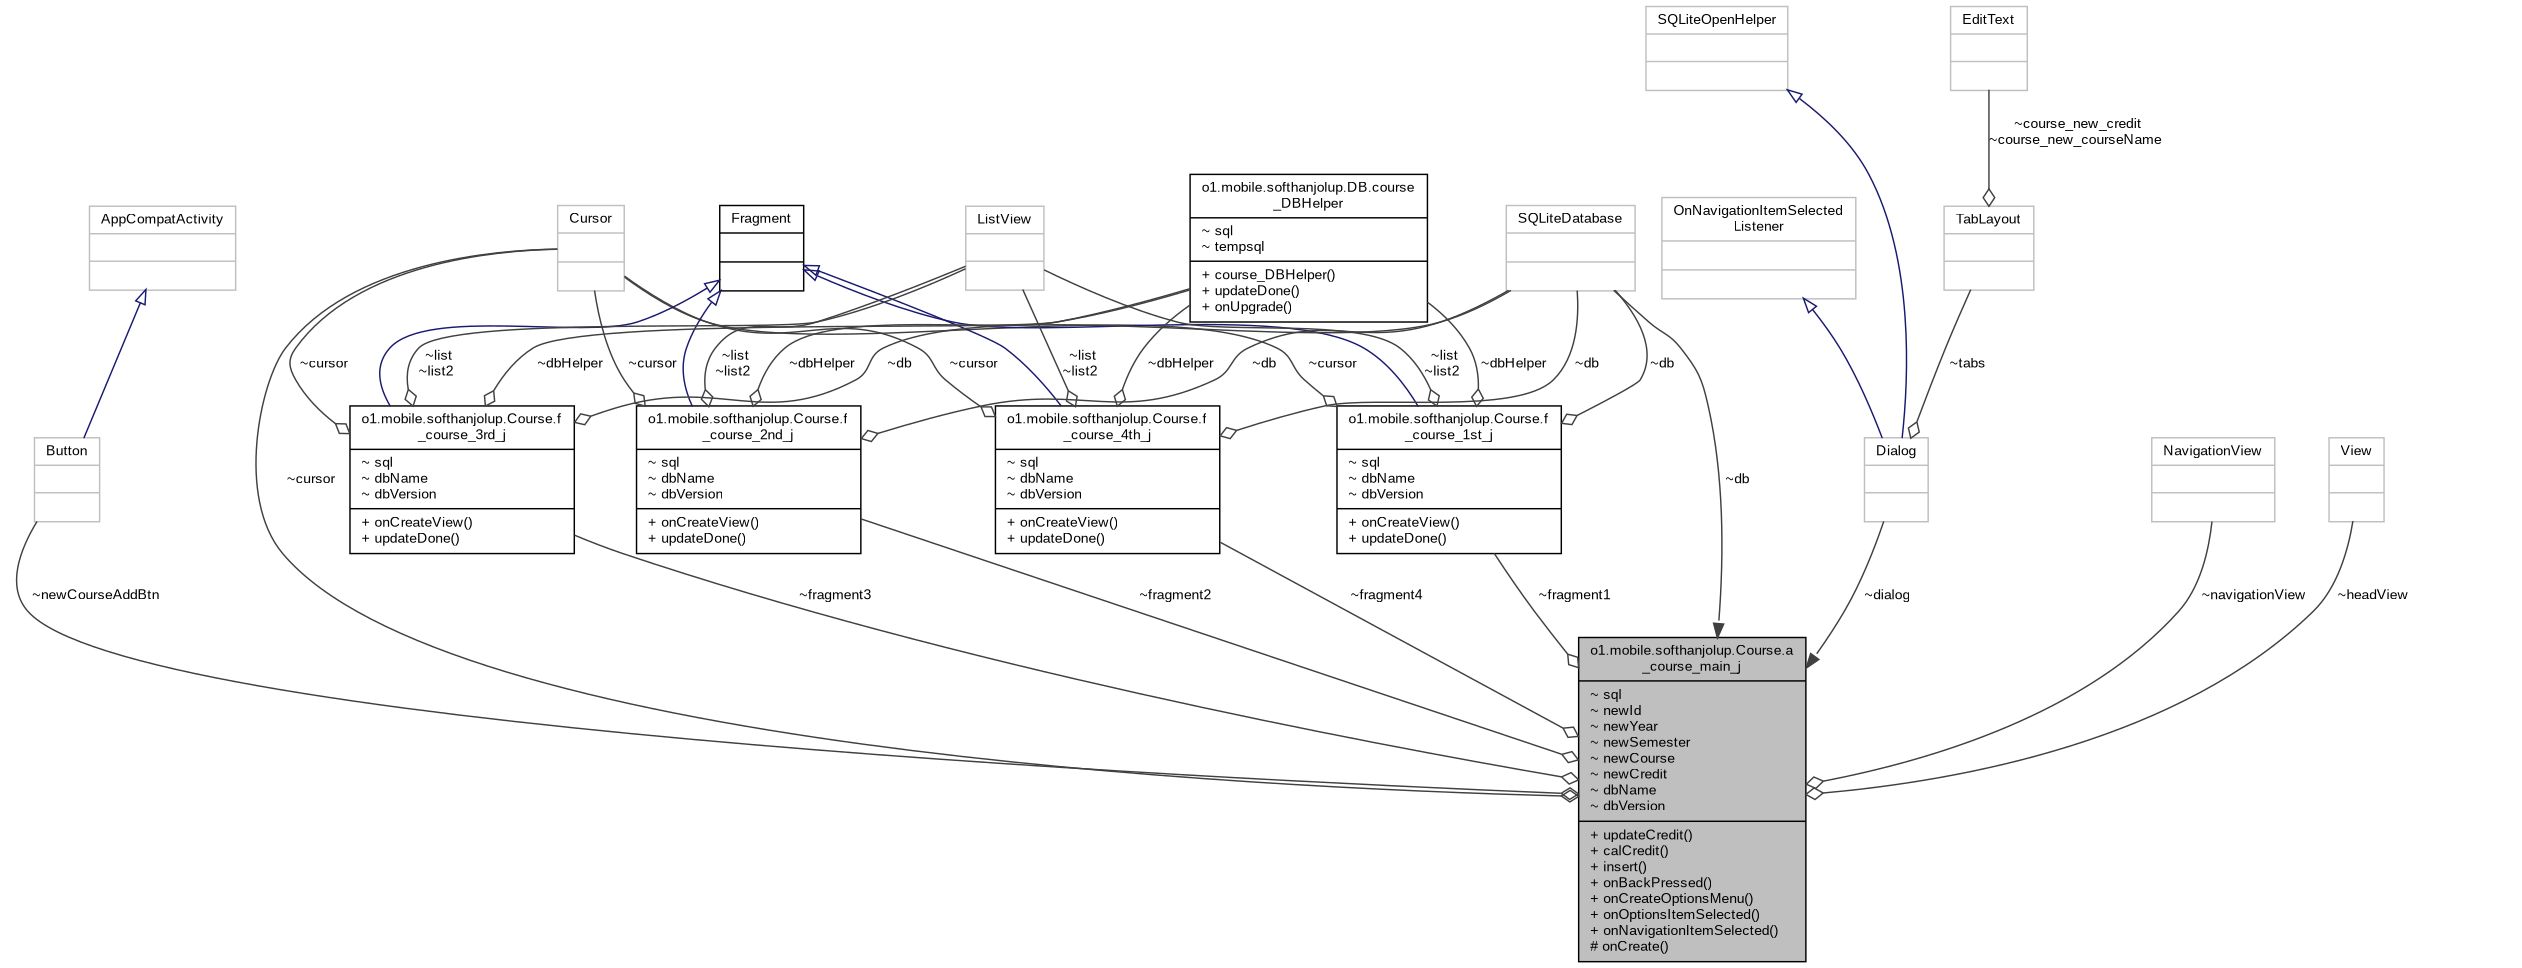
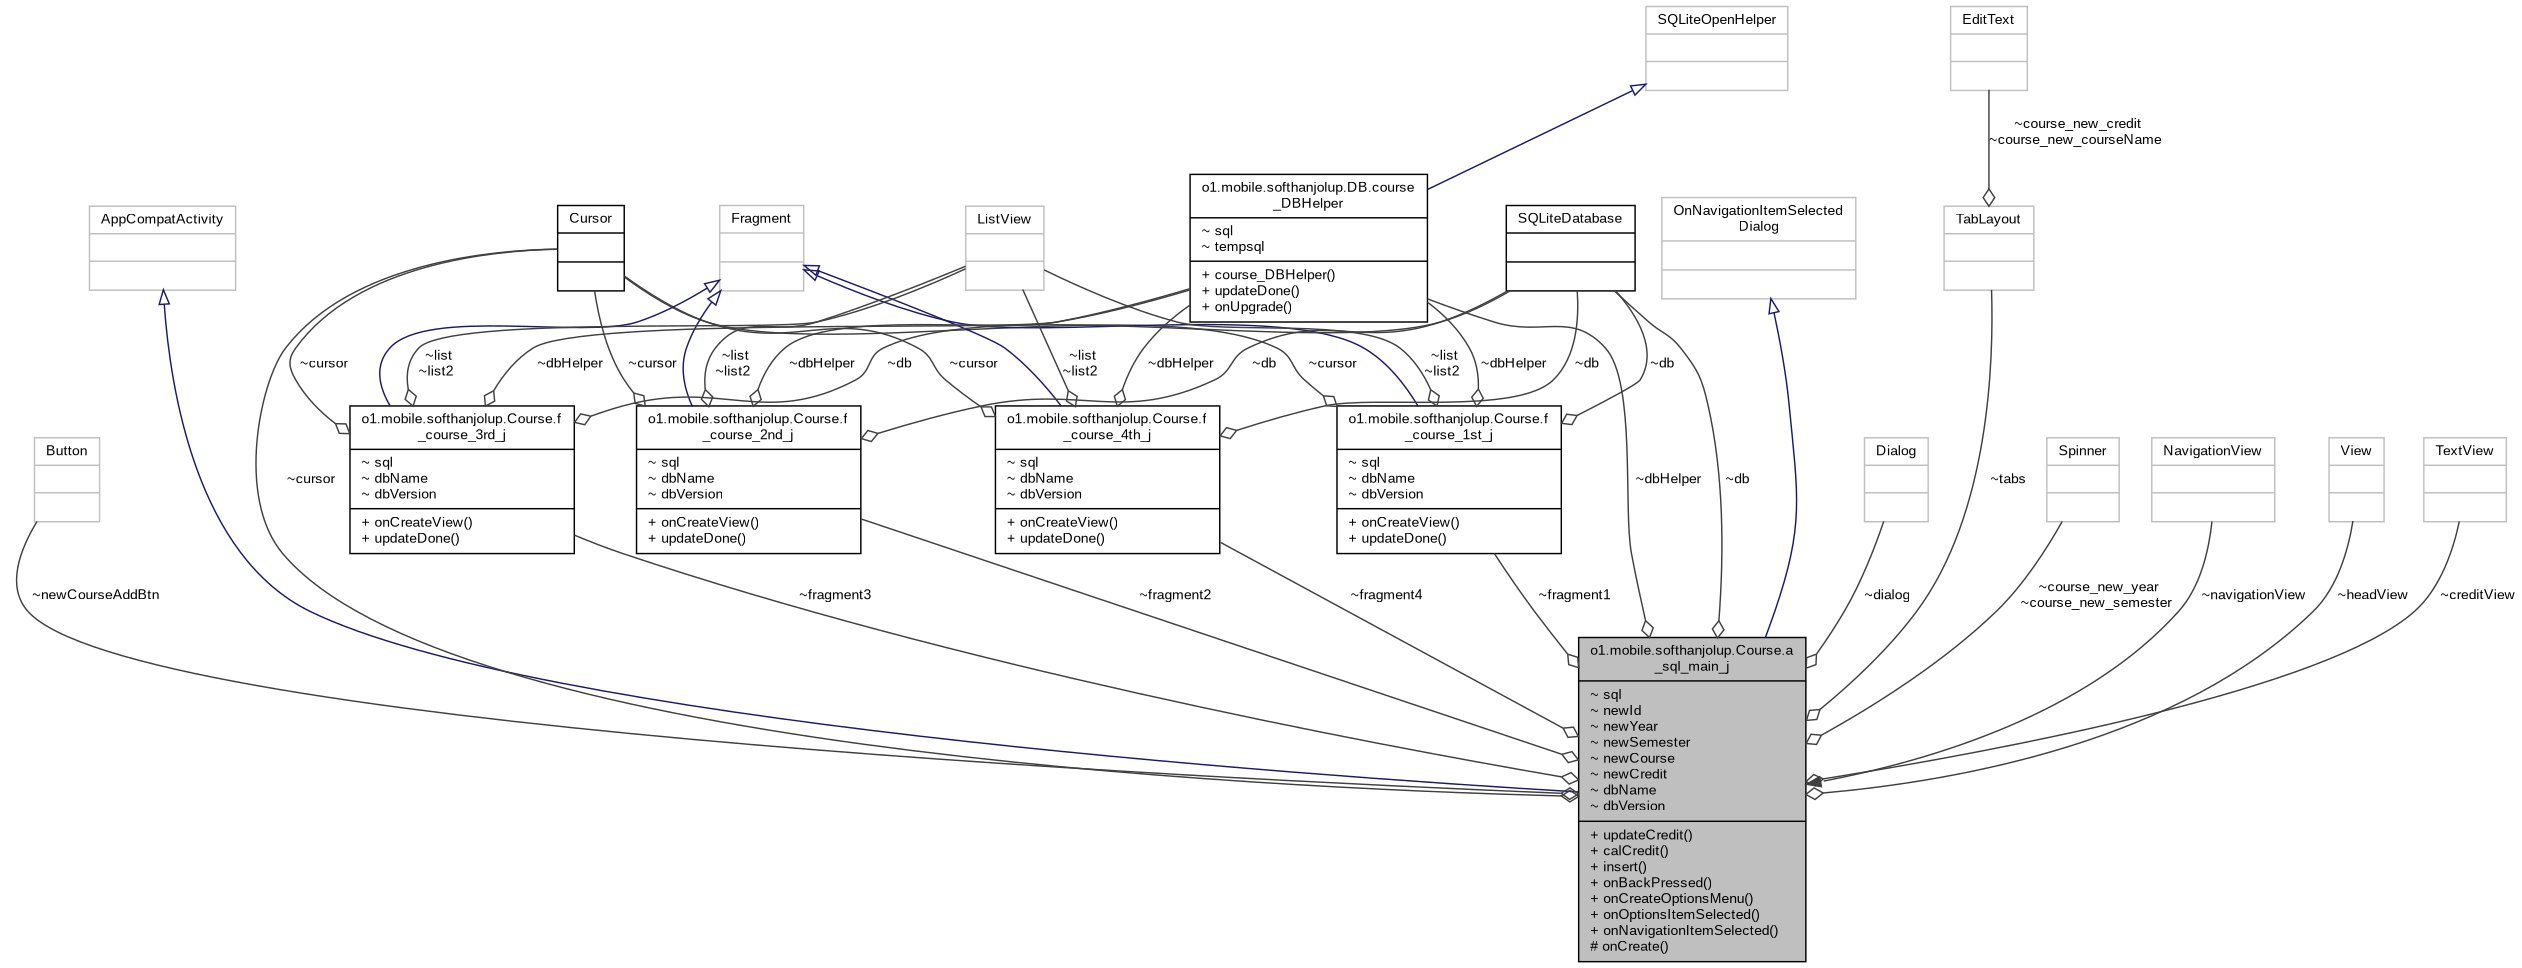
node "OnNavigationItemSelected": text "Listener" -> "Dialog"
node "Cursor": color grey75 -> black
node "Fragment": color black -> grey75
node "SQLiteDatabase": color grey75 -> black
edge "Dialog" -> "SQLiteOpenHelper": now "o1.mobile.softhanjolup.DB.course" -> "SQLiteOpenHelper"
edge "TabLayout" -> "Dialog": now "TabLayout" -> "o1.mobile.softhanjolup.Course.a"
edge "Button" -> "AppCompatActivity": now "o1.mobile.softhanjolup.Course.a" -> "AppCompatActivity"
edge "Dialog" -> "OnNavigationItemSelected": now "o1.mobile.softhanjolup.Course.a" -> "OnNavigationItemSelected"
edge "o1.mobile.softhanjolup.DB.course" -> "o1.mobile.softhanjolup.Course.a": added, label "~dbHelper"
edge "SQLiteDatabase" -> "o1.mobile.softhanjolup.Course.a": arrowhead normal -> odiamond
node "Spinner": added
node "TextView": added
edge "Dialog" -> "o1.mobile.softhanjolup.Course.a": arrowhead normal -> odiamond
node "o1.mobile.softhanjolup.Course.a": text "_course_main_j" -> "_sql_main_j"
edge "NavigationView" -> "o1.mobile.softhanjolup.Course.a": arrowhead odiamond -> normal
